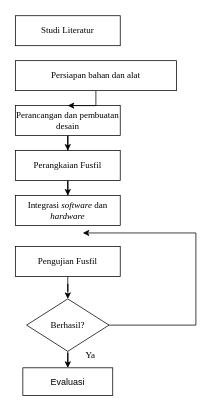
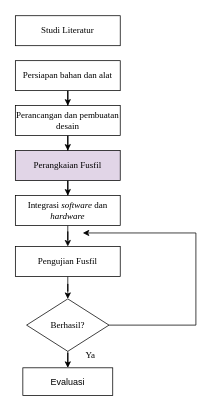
node "Persiapan bahan dan alat": size 161x30 -> 105x30
node "Perangkaian Fusfil": fillcolor #ffffff -> #e1d5e7
edge "Integrasi software dan hardware" -> "Pengujian Fusfil": added
